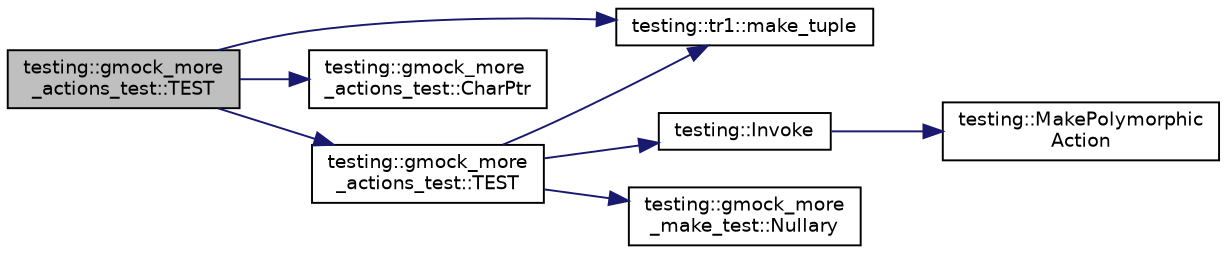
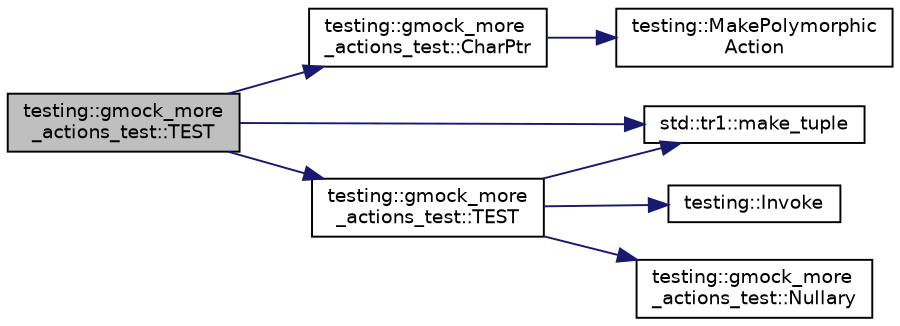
node "testing::tr1::make_tuple": label "testing::tr1::make_tuple" -> "std::tr1::make_tuple"
edge "testing::Invoke" -> "testing::MakePolymorphic Action": now "testing::gmock_more _actions_test::CharPtr" -> "testing::MakePolymorphic Action"
node "testing::gmock_more _make_test::Nullary": label "testing::gmock_more _make_test::Nullary" -> "testing::gmock_more _actions_test::Nullary"
